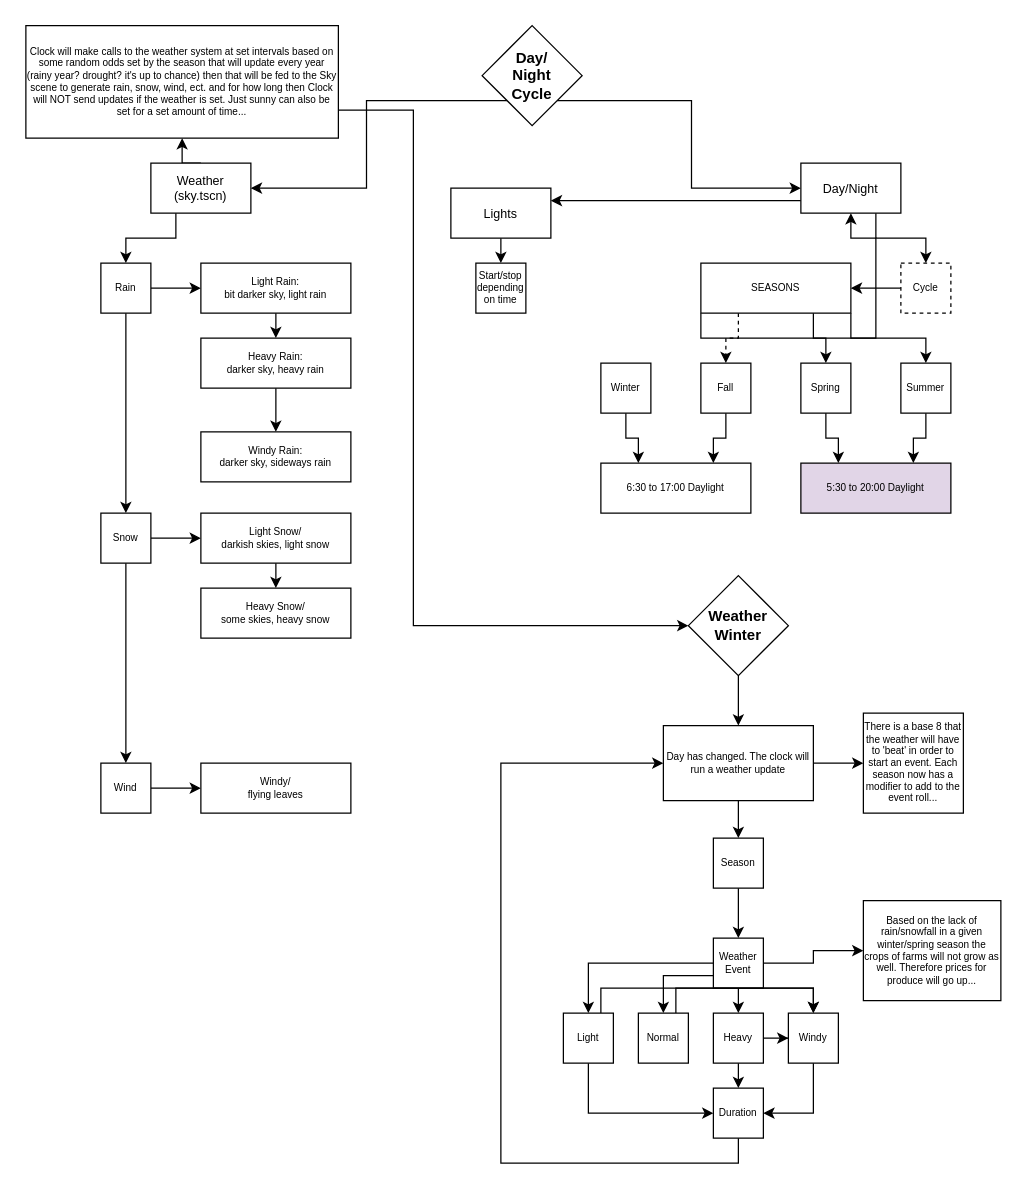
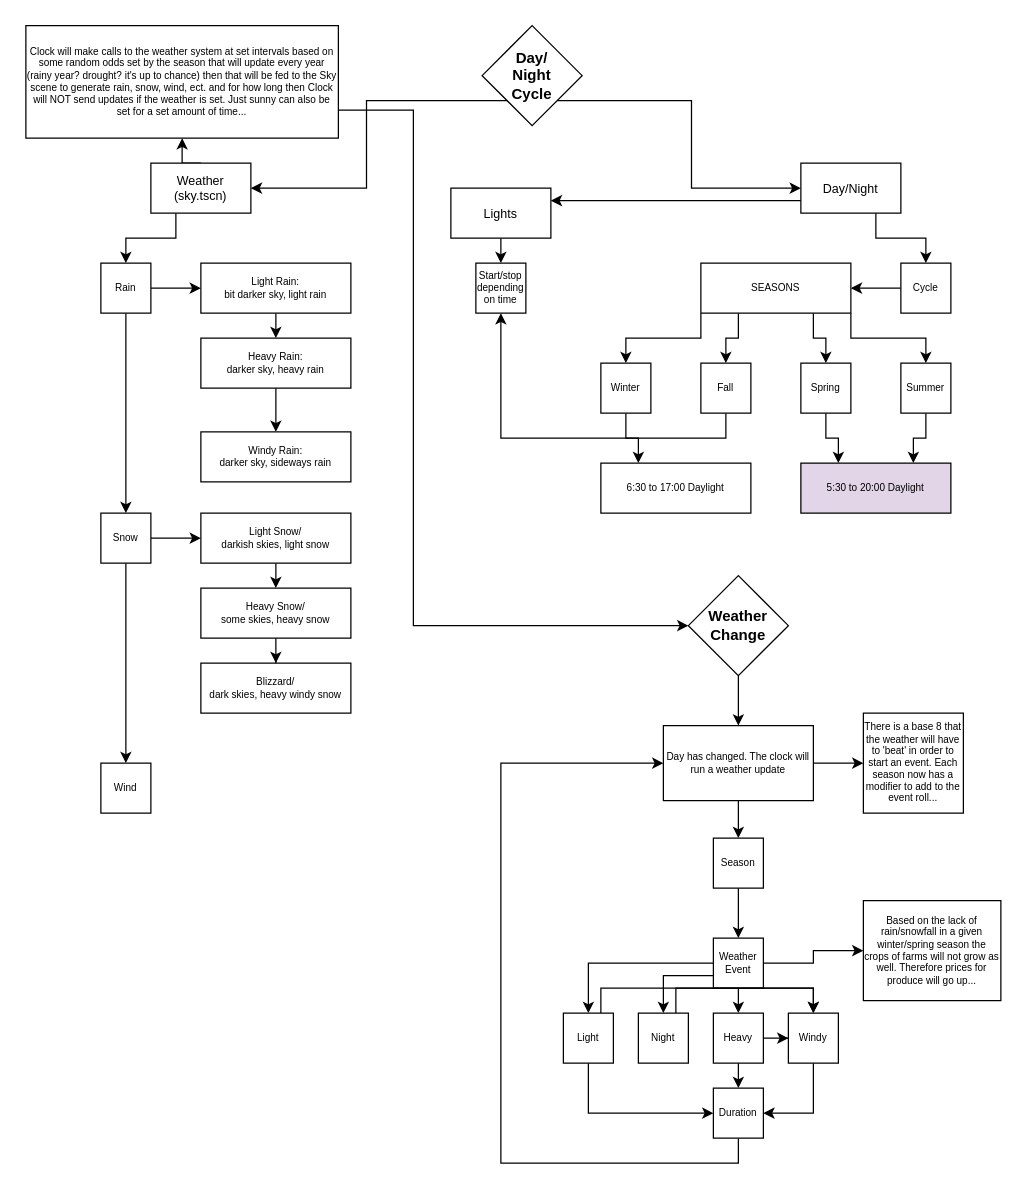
edge "SEASONS" -> "Day/Night": now "SEASONS" -> "Winter"
node "Cycle": style dashed -> solid
edge "SEASONS" -> "Fall": style dashed -> solid
edge "Fall" -> "6:30 to 17:00 Daylight": now "Fall" -> "Start/stop depending on time"
node "Weather Winter": label "Weather Winter" -> "Weather Change"
edge "Heavy Snow/ some skies, heavy snow" -> "Blizzard/ dark skies, heavy windy snow": added
node "Blizzard/ dark skies, heavy windy snow": added
edge "Wind" -> "Windy/ flying leaves": removed
node "Windy/ flying leaves": removed
node "Normal": label "Normal" -> "Night"
